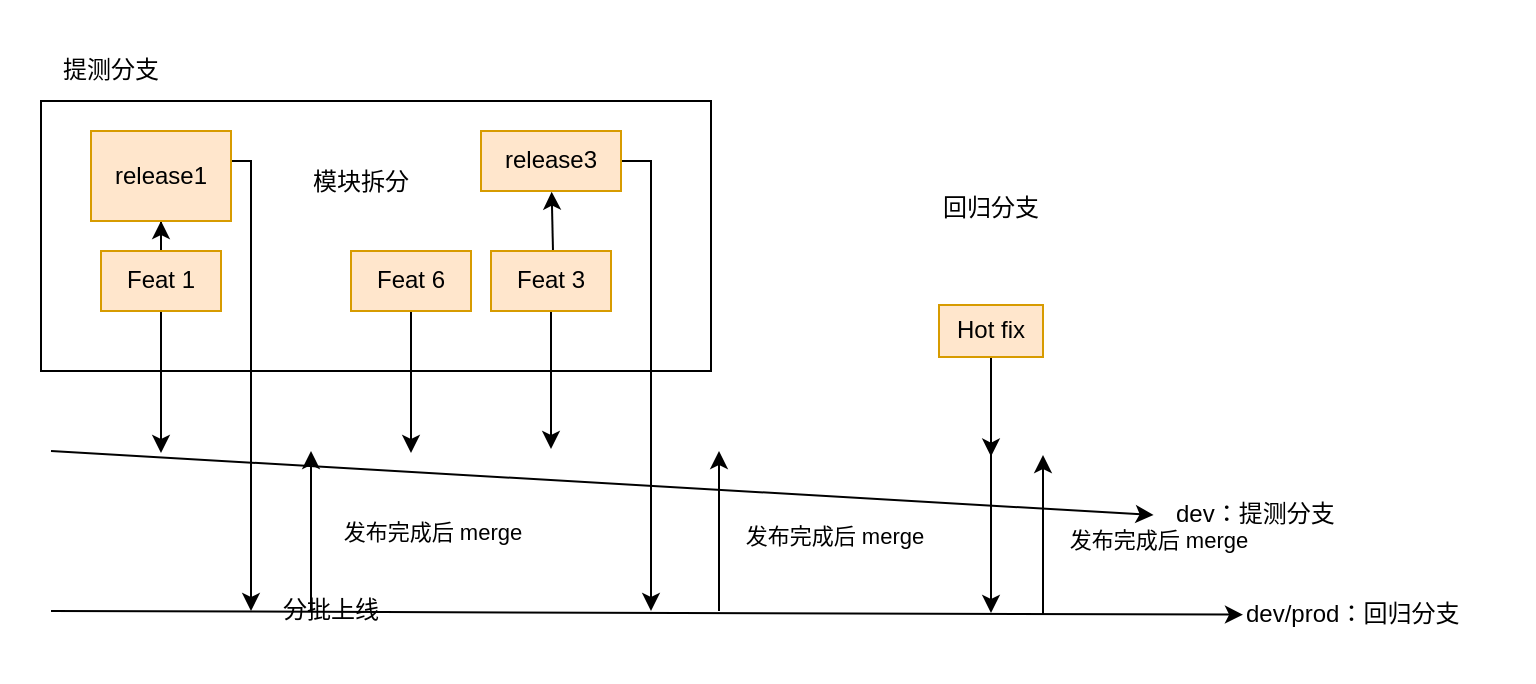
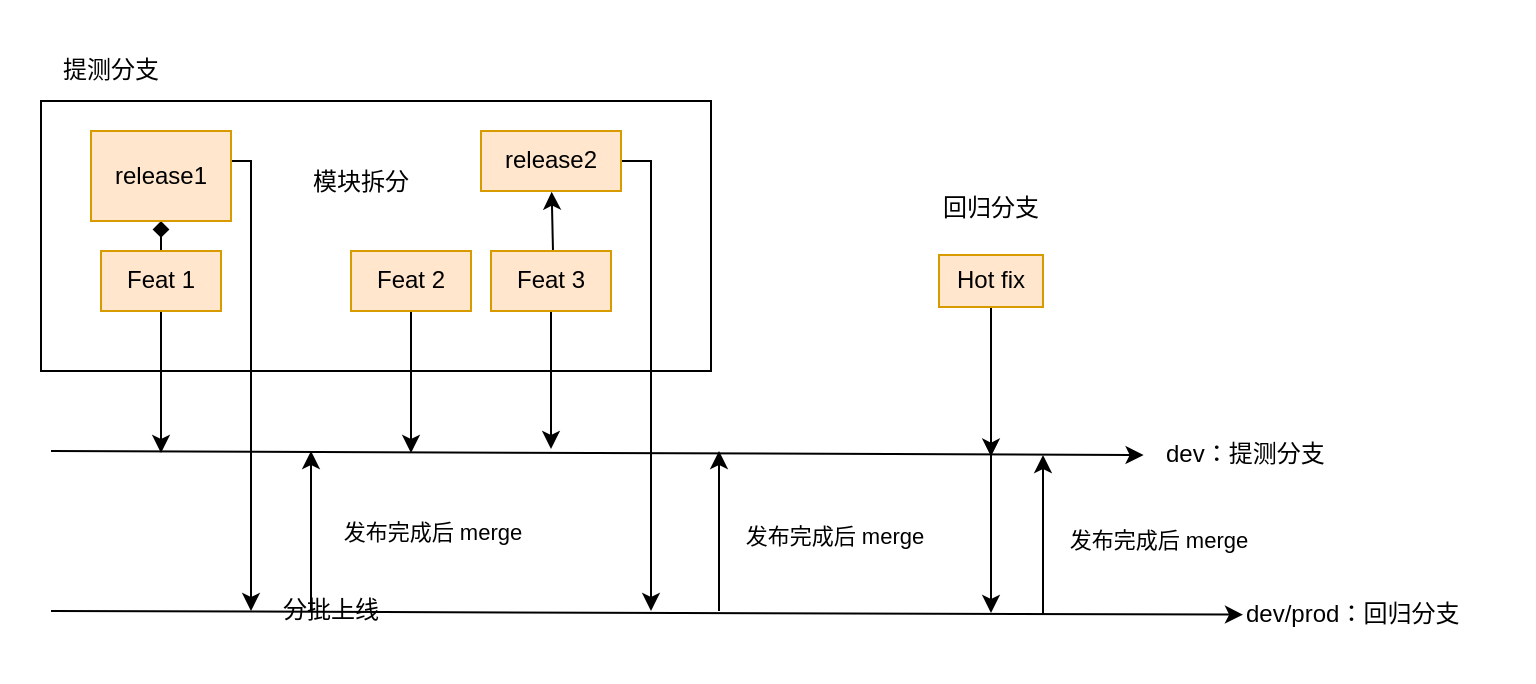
node "release3": label "release3" -> "release2"
edge "Feat 1" -> "release1": arrowhead classic -> diamond
node "Feat 6": label "Feat 6" -> "Feat 2"
node "Hot fix": moved (991, 331) -> (991, 281)
node "dev：提测分支": moved (1270, 515) -> (1260, 455)
